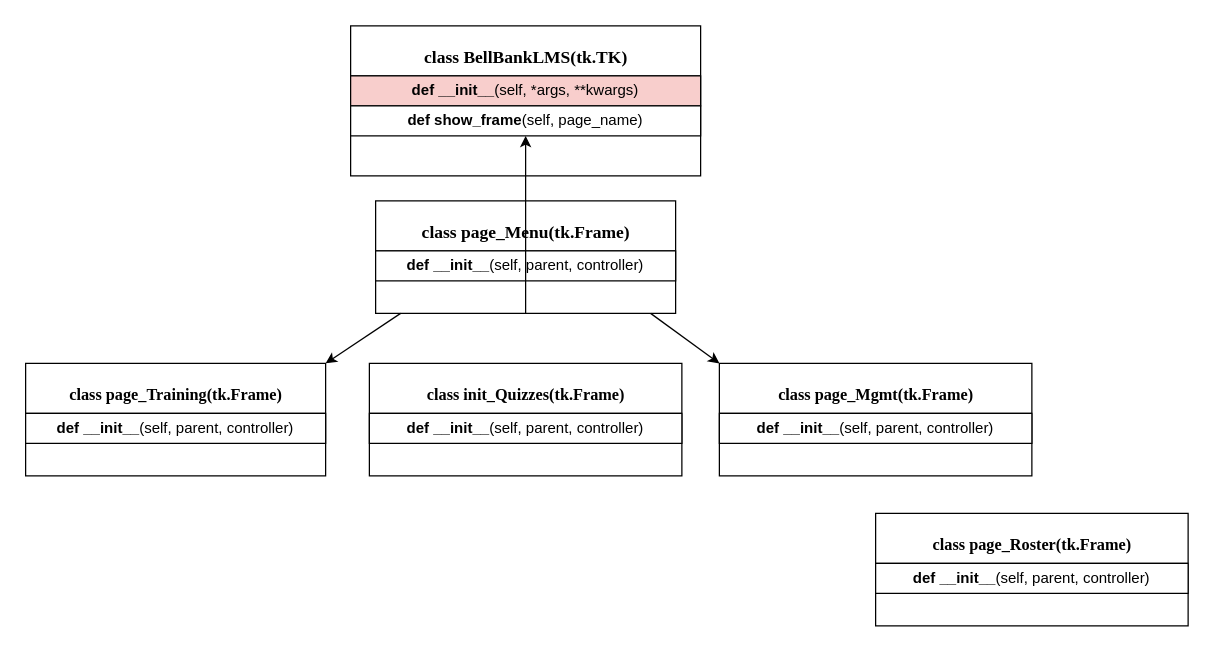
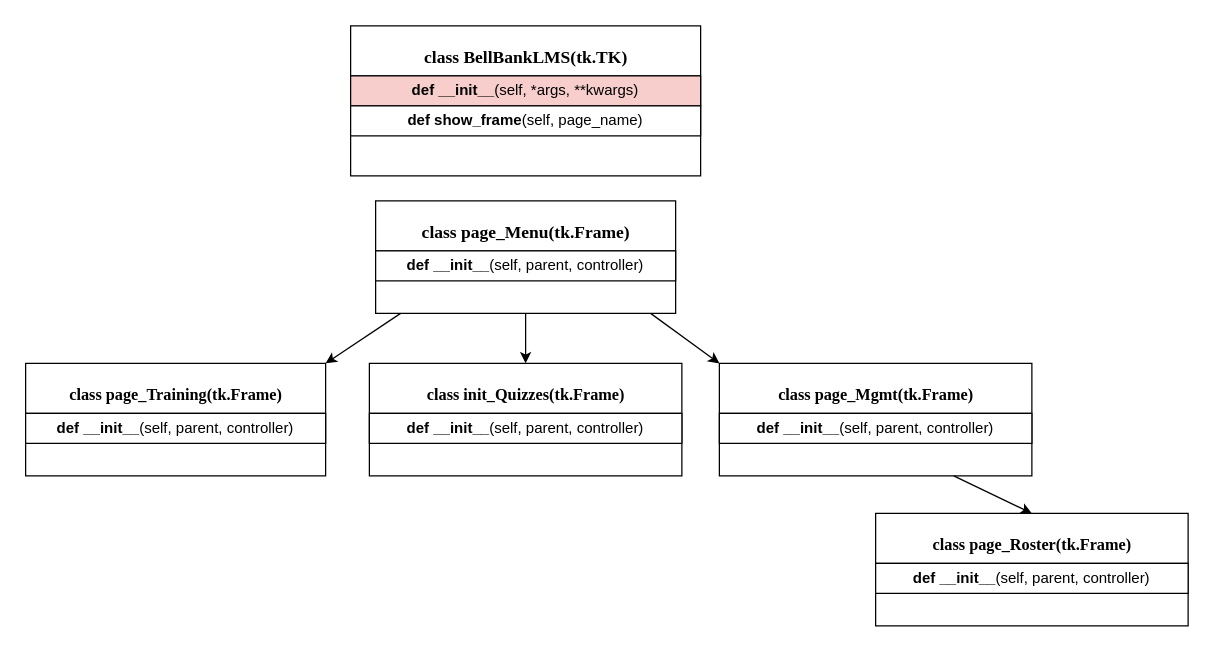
edge "class page_Menu(tk.Frame)" -> "def show_frame(self, page_name)": now "class page_Menu(tk.Frame)" -> "class init_Quizzes(tk.Frame)"
edge "class page_Mgmt(tk.Frame)" -> "class page_Roster(tk.Frame)": added
